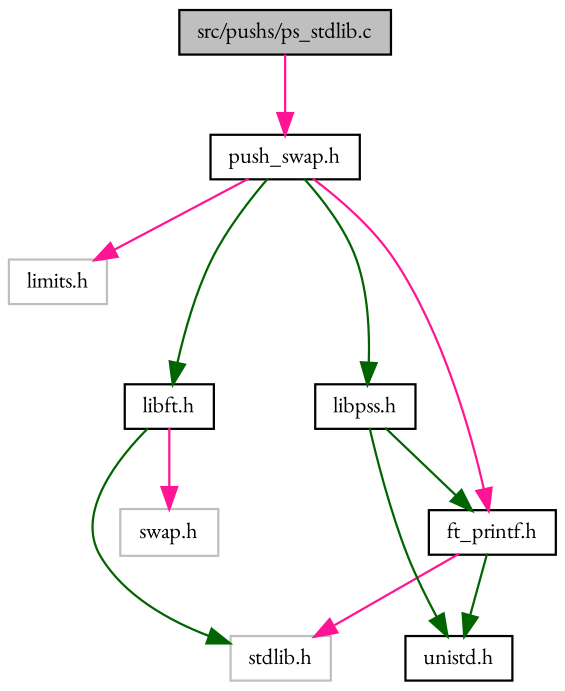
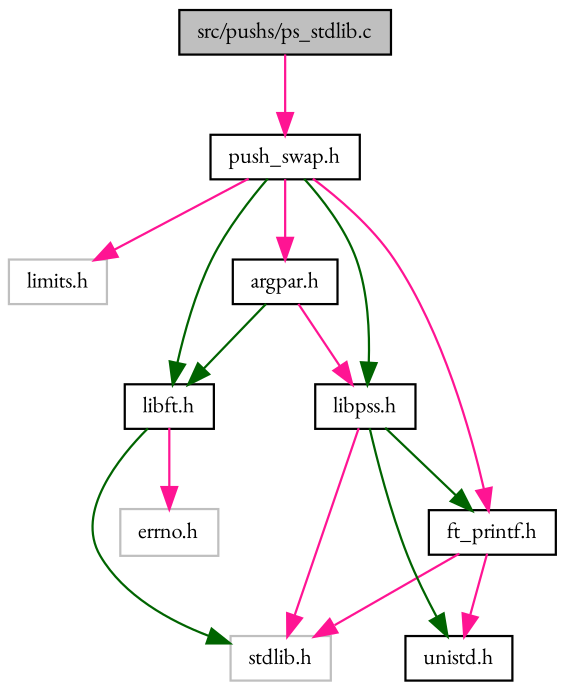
node "argpar.h": added
edge "libpss.h" -> "stdlib.h": added
node "swap.h": label "swap.h" -> "errno.h"
edge "ft_printf.h" -> "unistd.h": color darkgreen -> deeppink
